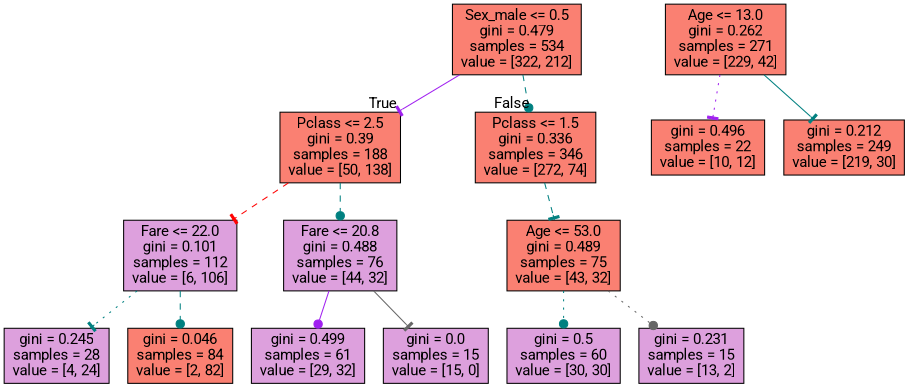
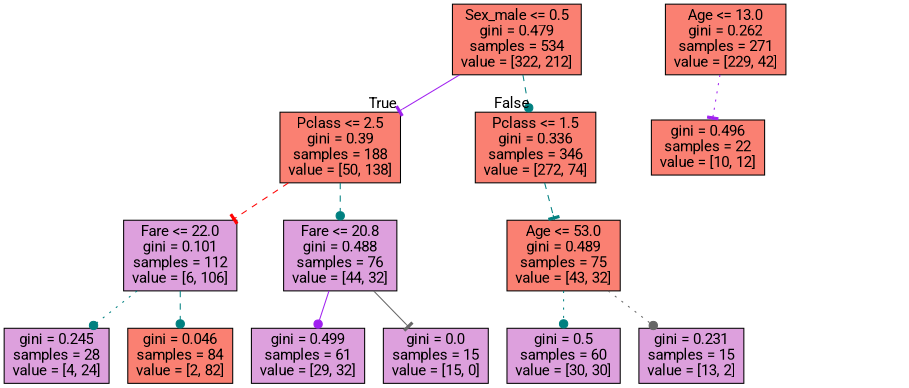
node "gini = 0.212 samples = 249 value = [219, 30]": removed
edge "Fare <= 22.0 gini = 0.101 samples = 112 value = [6, 106]" -> "gini = 0.245 samples = 28 value = [4, 24]": arrowhead tee -> dot
